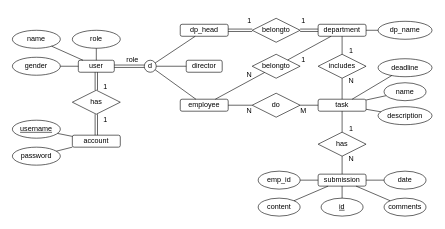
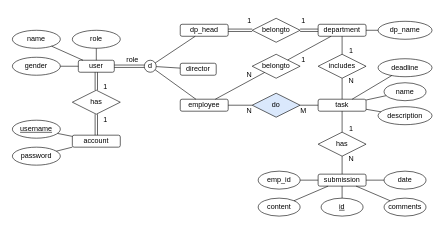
node "director": moved (204, 66) -> (198, 69)
node "do": fillcolor #ffffff -> #dae8fc
